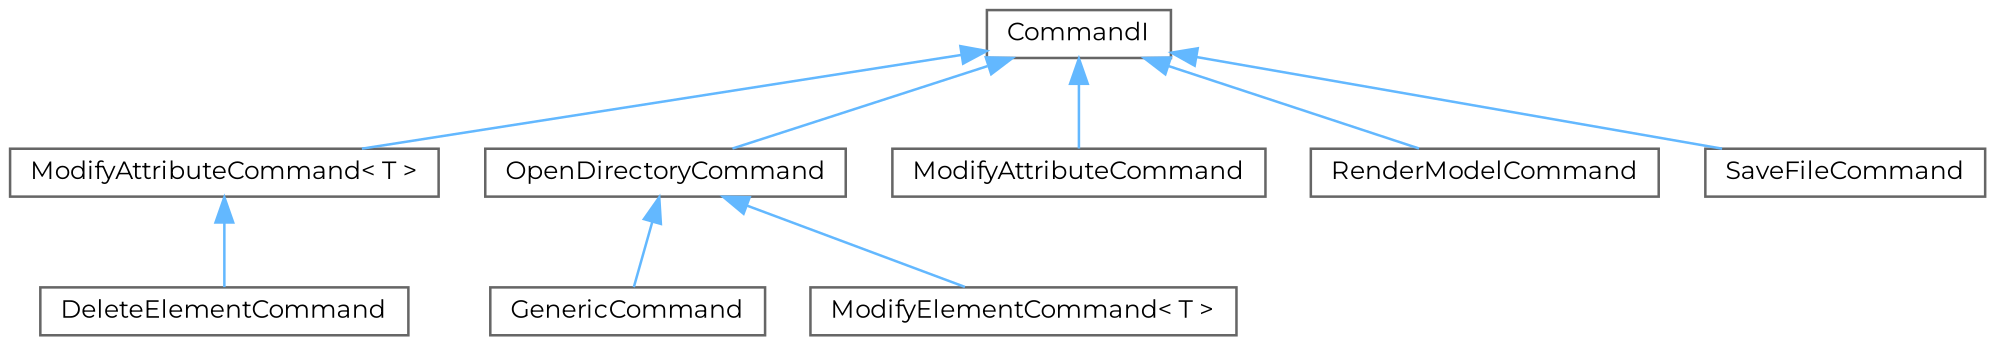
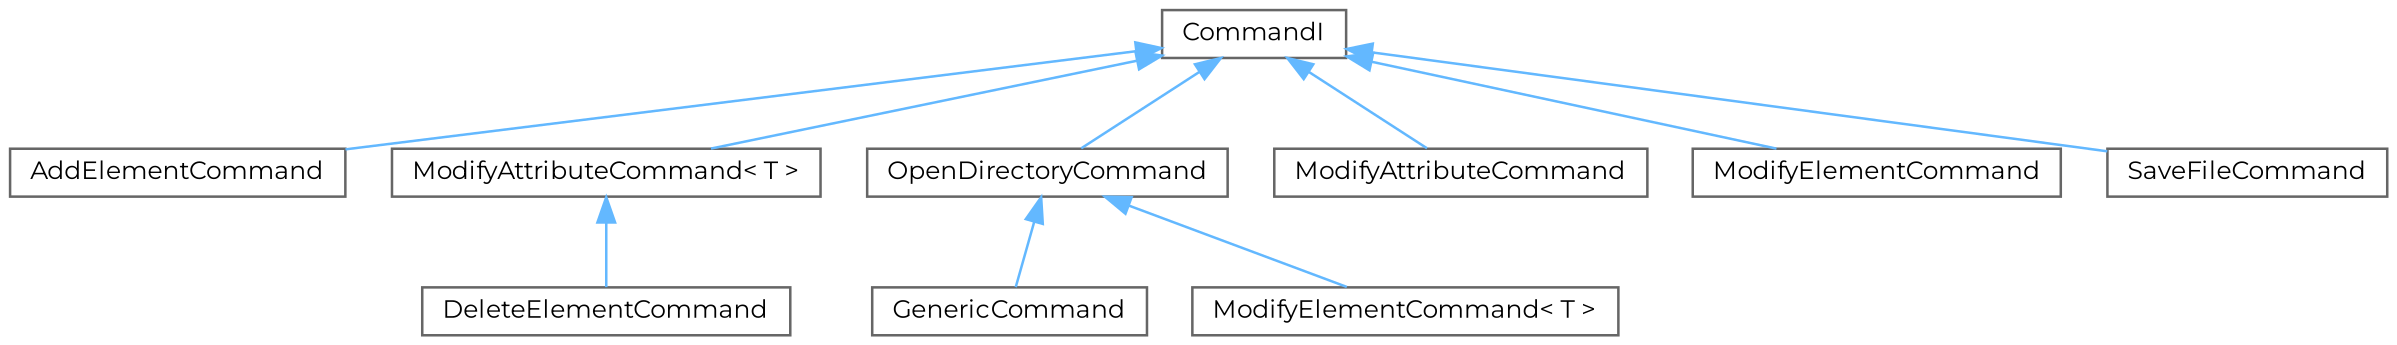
node "AddElementCommand": added
node "RenderModelCommand": label "RenderModelCommand" -> "ModifyElementCommand"
